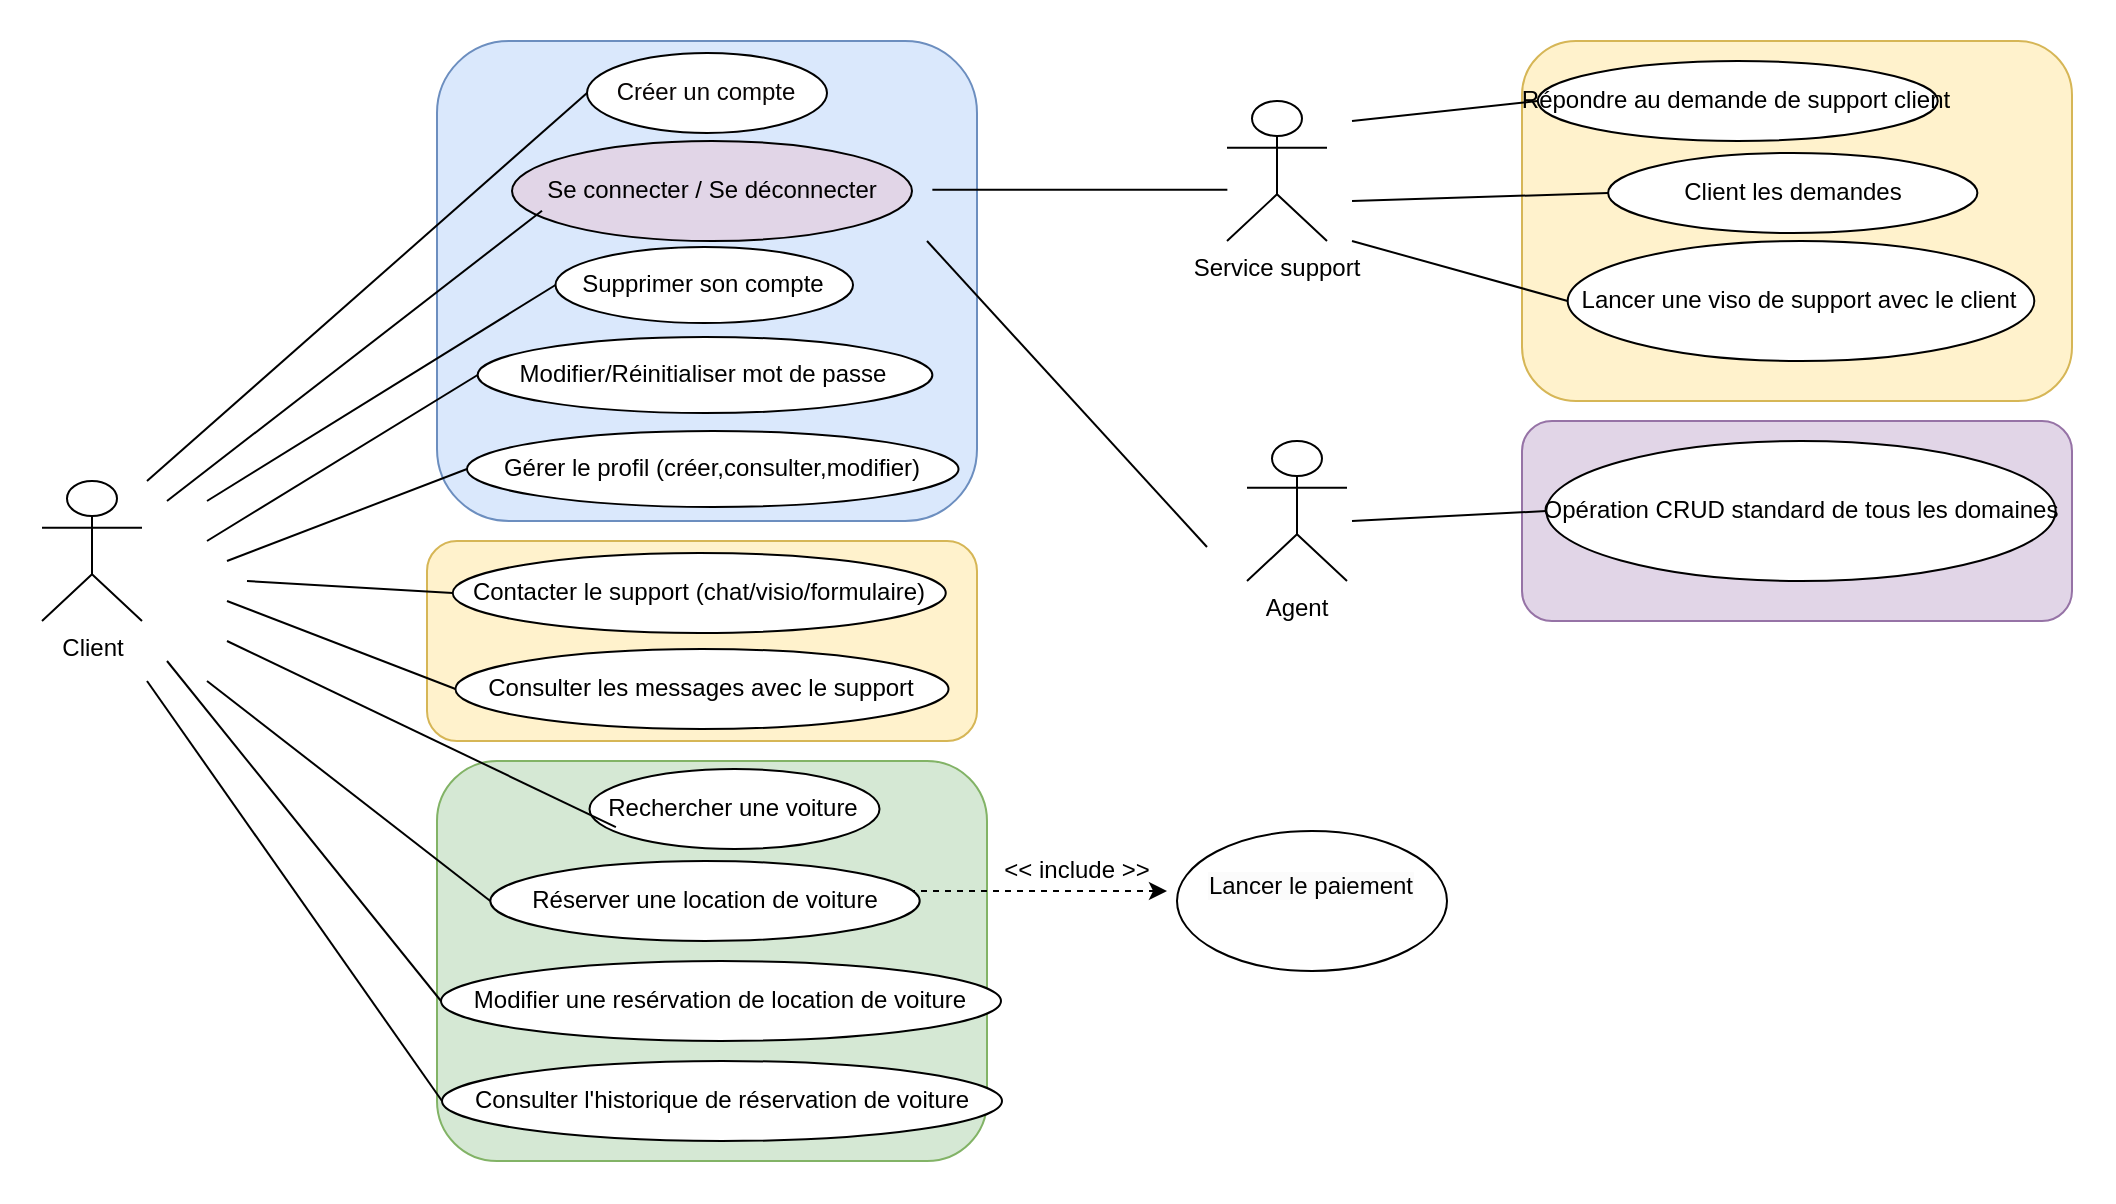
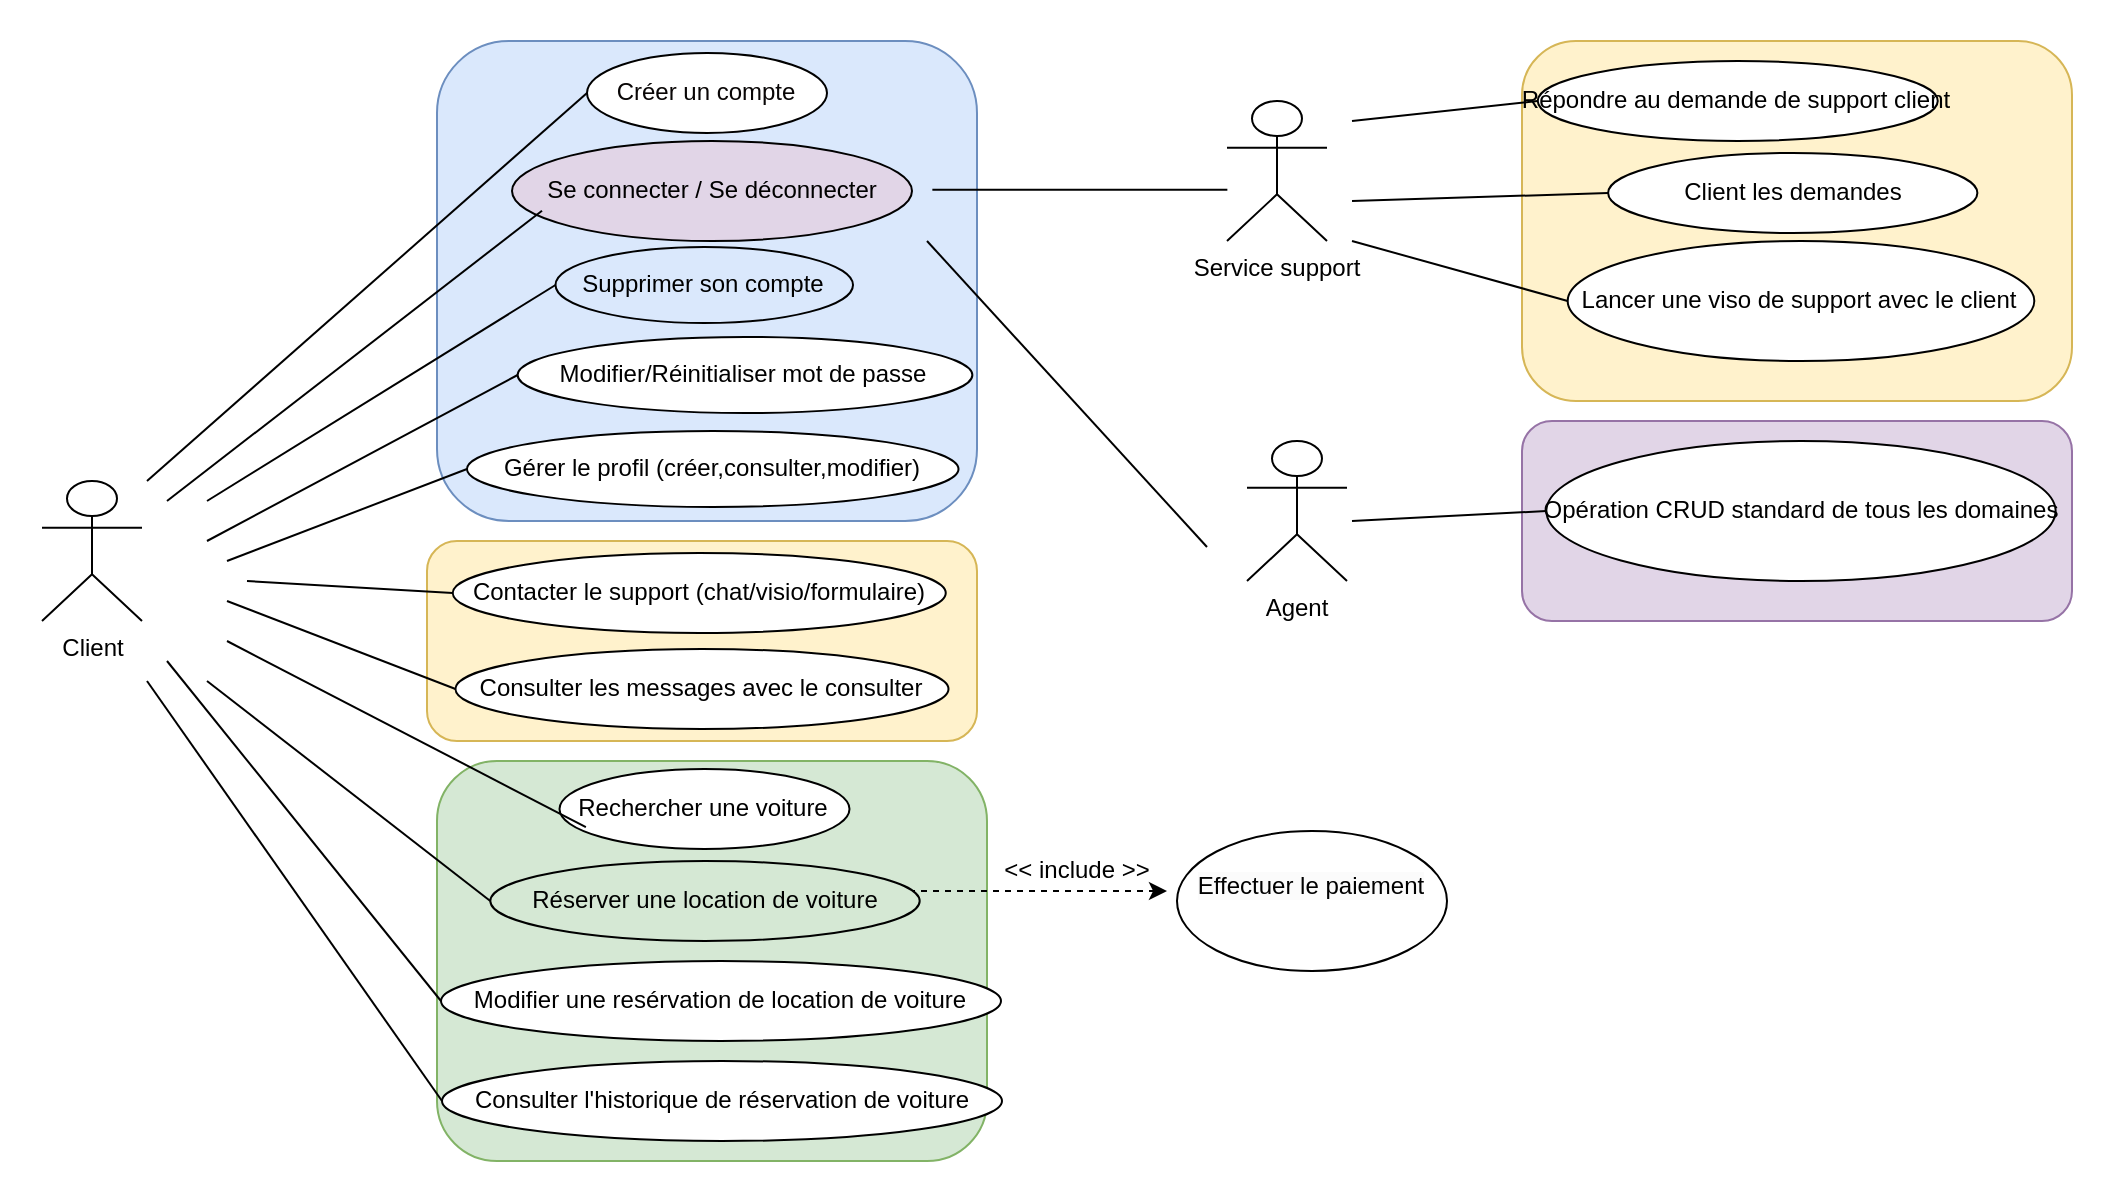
node "Supprimer son compte": fillcolor #ffffff -> #dae8fc
node "Modifier/Réinitialiser mot de passe": moved (705, 375) -> (745, 375)
node "Consulter les messages avec le support": label "Consulter les messages avec le support" -> "Consulter les messages avec le consulter"
node "Rechercher une voiture": moved (735, 809) -> (705, 809)
node "Réserver une location de voiture": fillcolor #ffffff -> #d5e8d4
node "Lancer le paiement": label "Lancer le paiement" -> "Effectuer le paiement"
